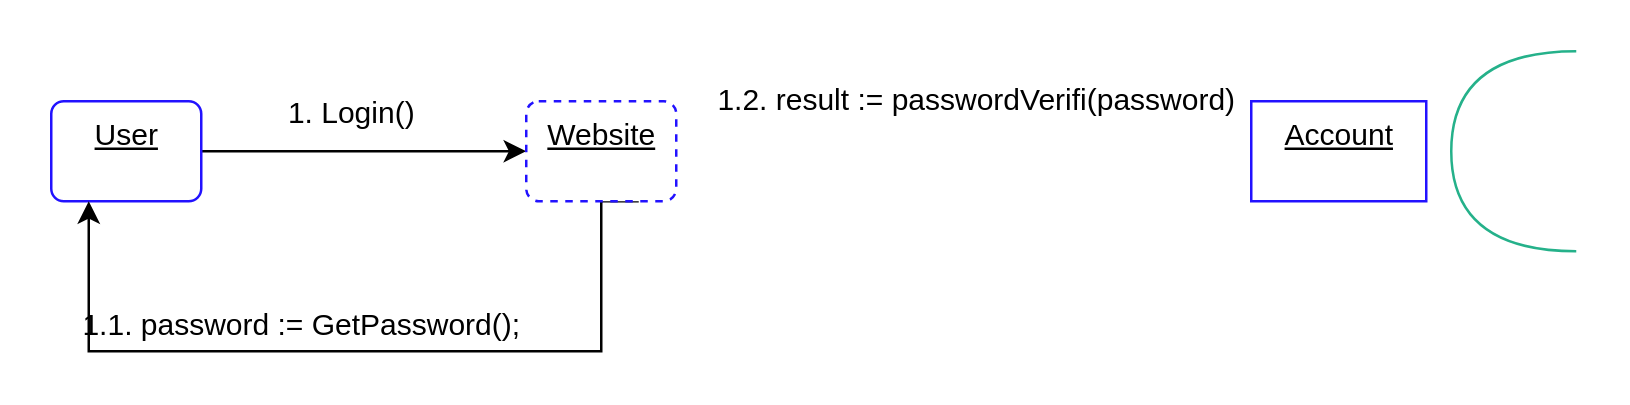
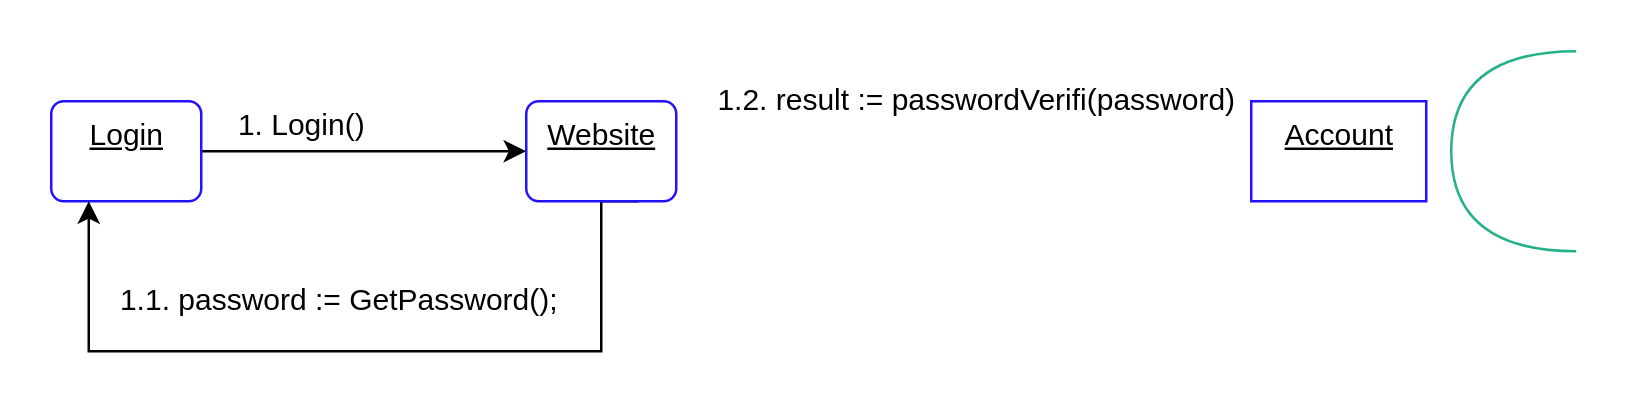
node "1. Login()": moved (351, 114) -> (301, 126)
node "User": label "User" -> "Login"
node "Website": style dashed -> solid
node "1.1. password := GetPassword();": moved (301, 326) -> (339, 301)
